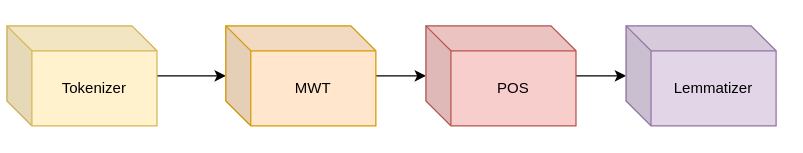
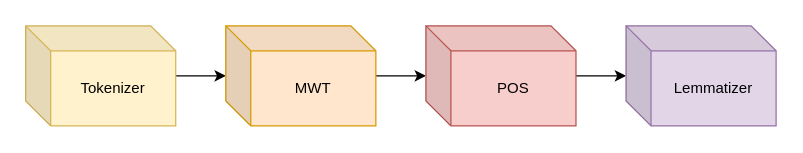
node "Tokenizer": moved (82, 76) -> (101, 76)
